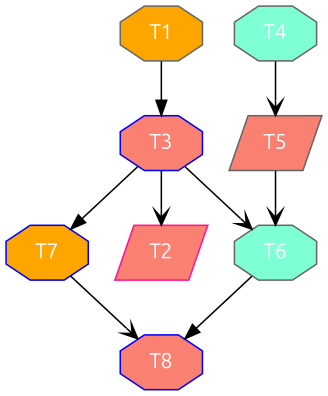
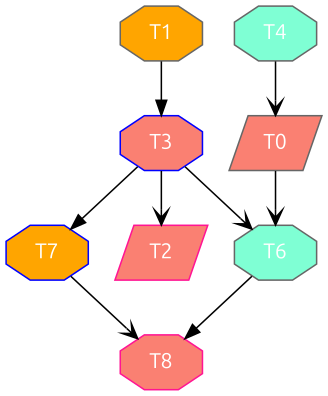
node "T5": label "T5" -> "T0"
node "T8": color blue -> deeppink
